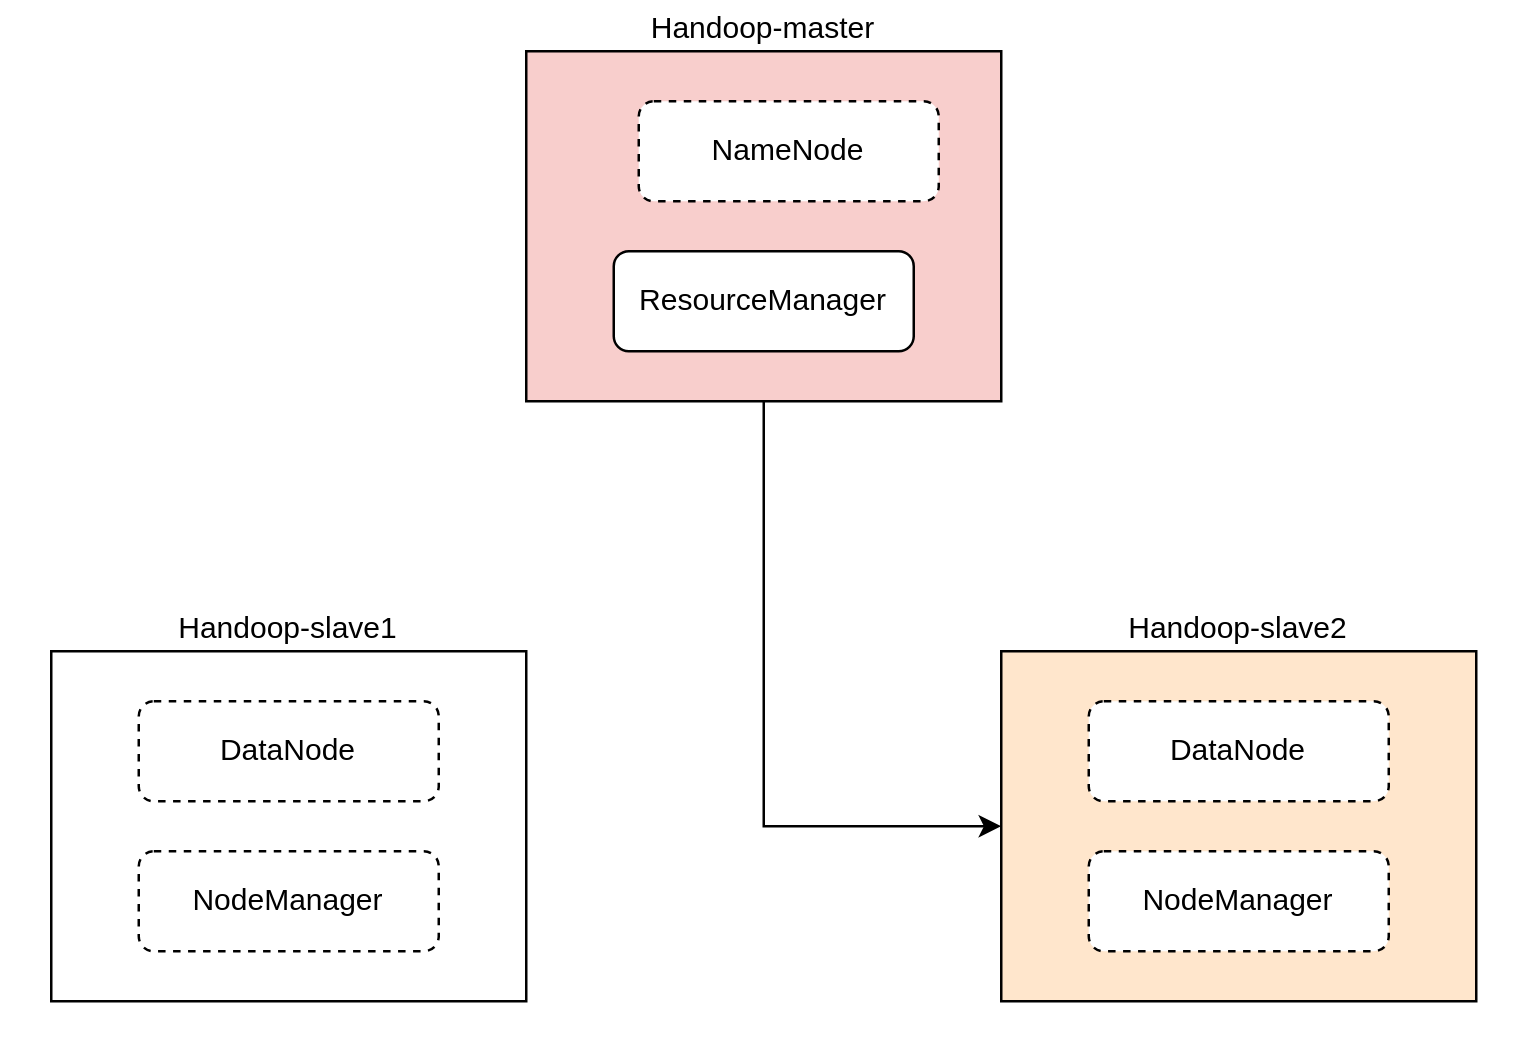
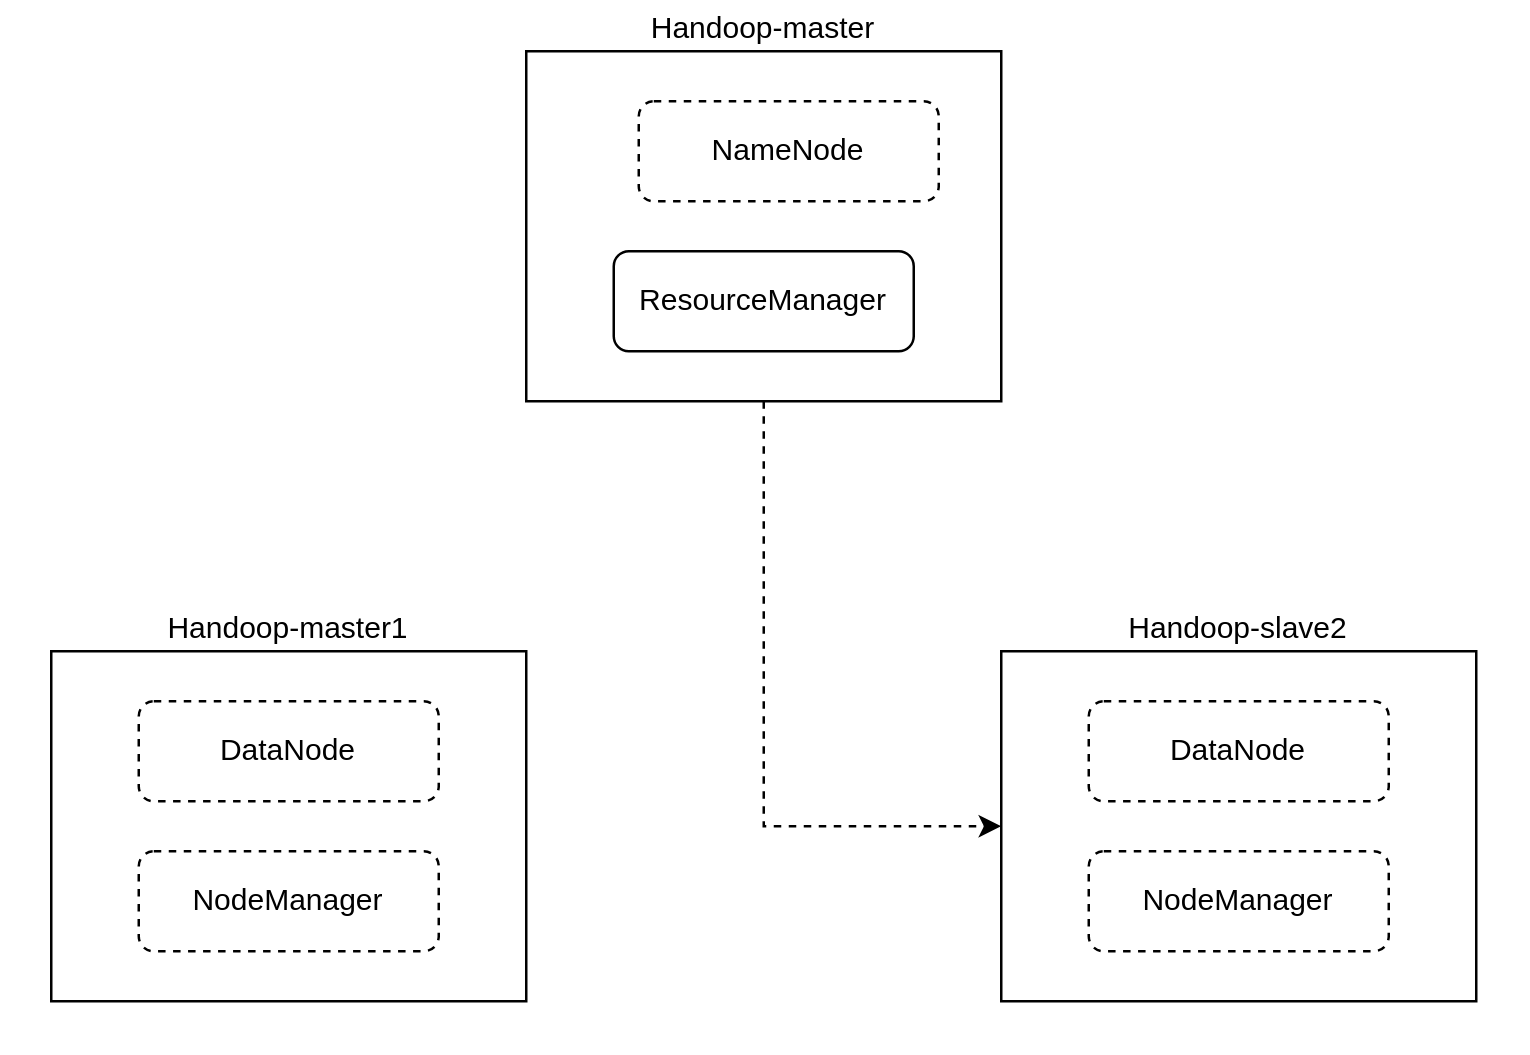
node "Handoop-master": fillcolor #f8cecc -> #ffffff
node "Handoop-slave1": label "Handoop-slave1" -> "Handoop-master1"
edge "Handoop-master" -> "Handoop-slave2": style solid -> dashed
node "Handoop-slave2": fillcolor #ffe6cc -> #ffffff
